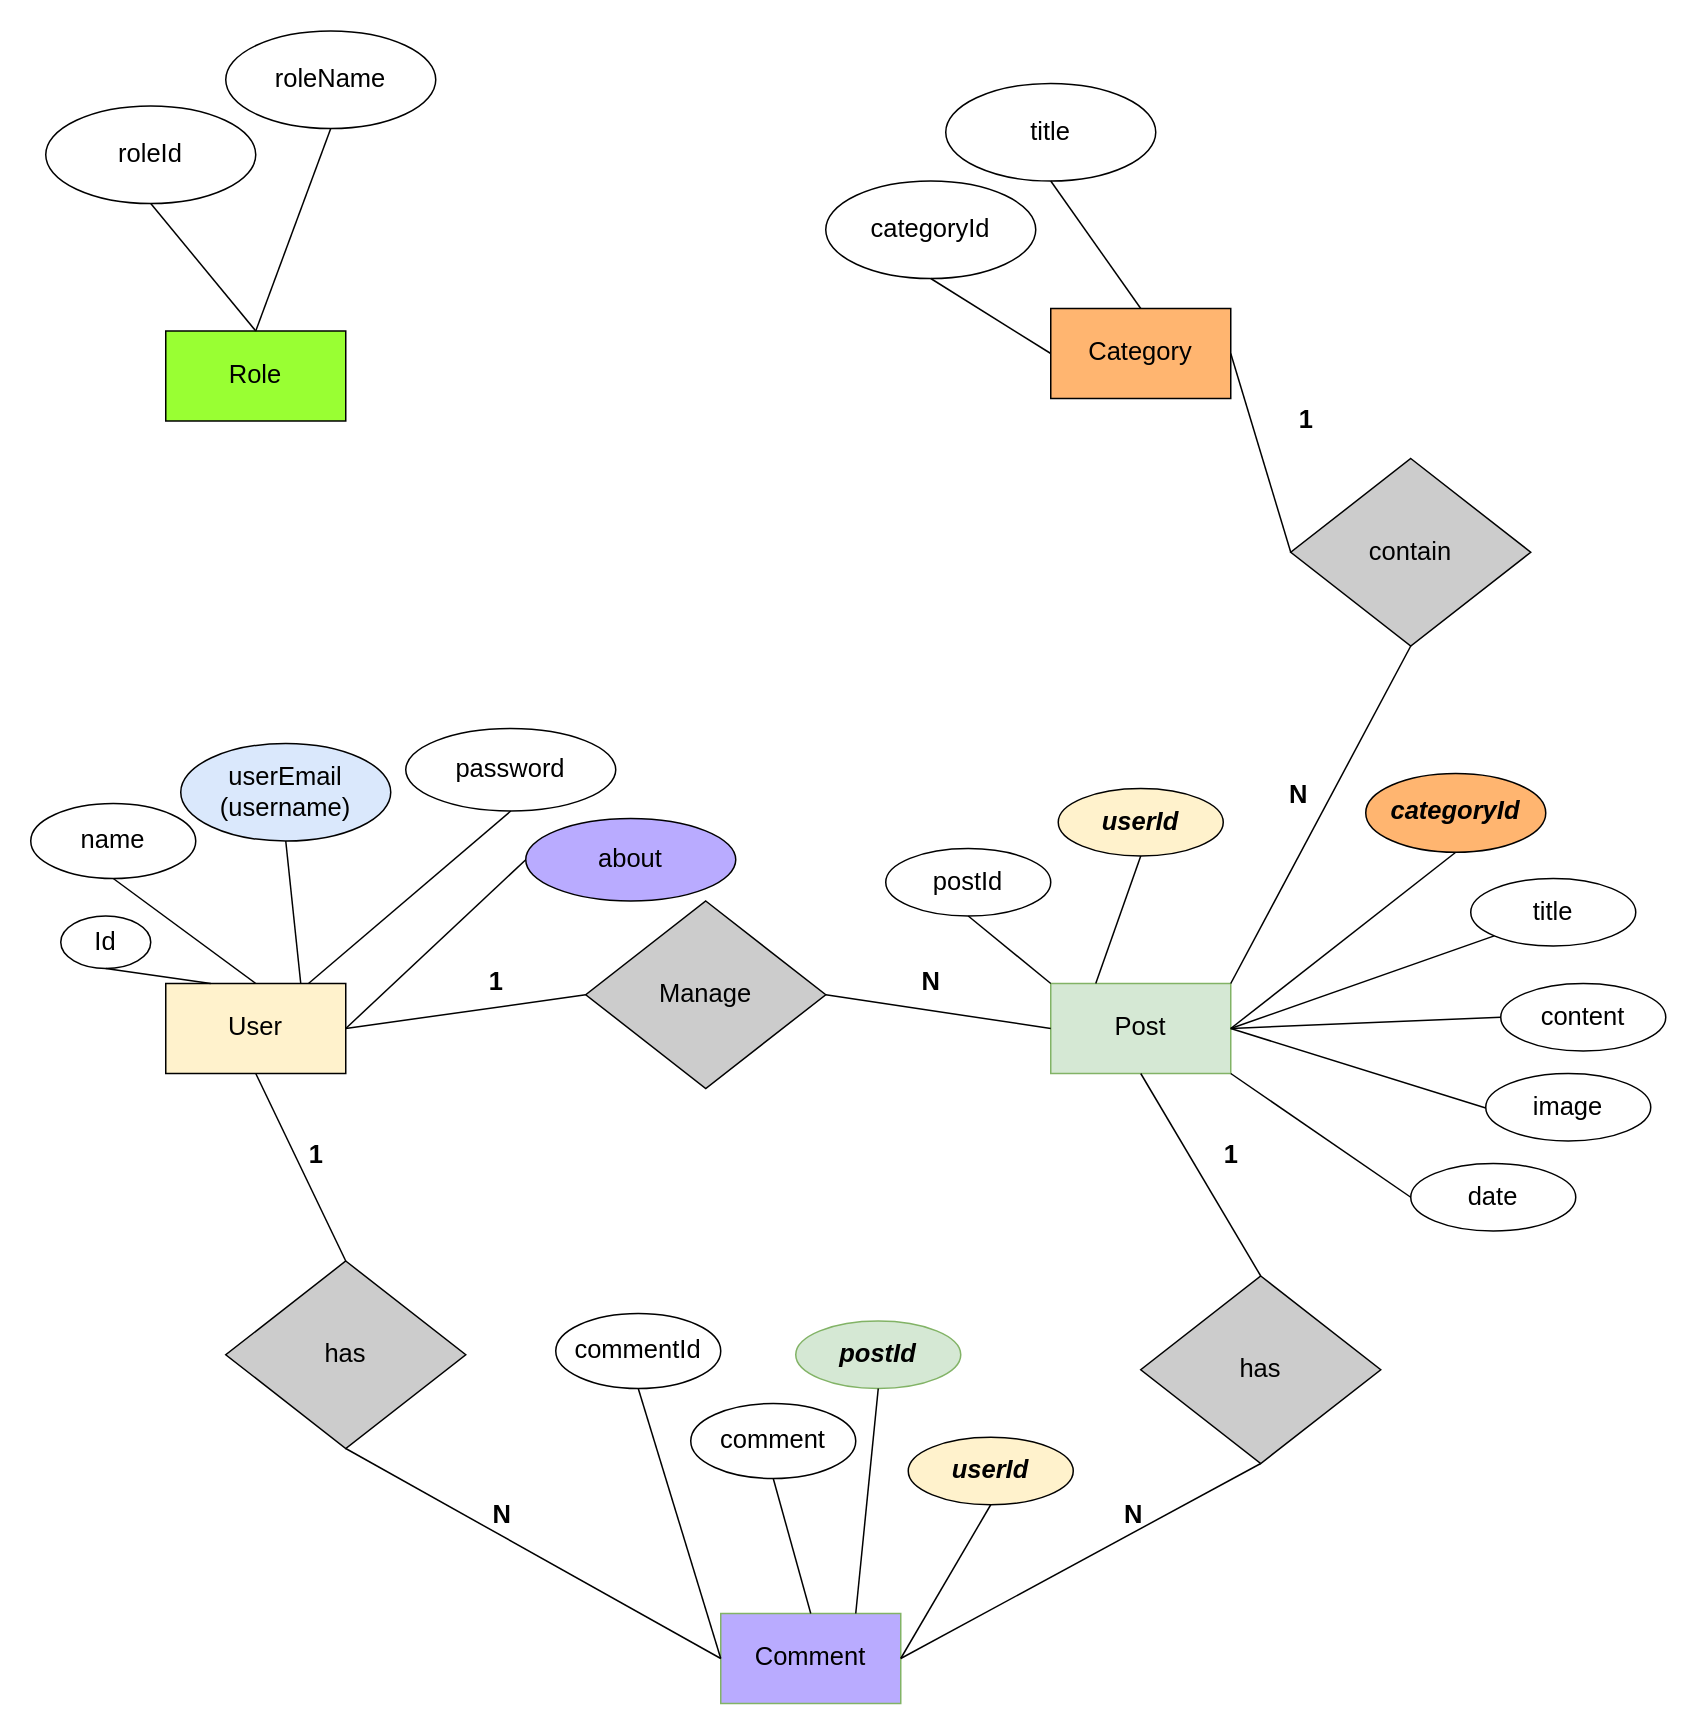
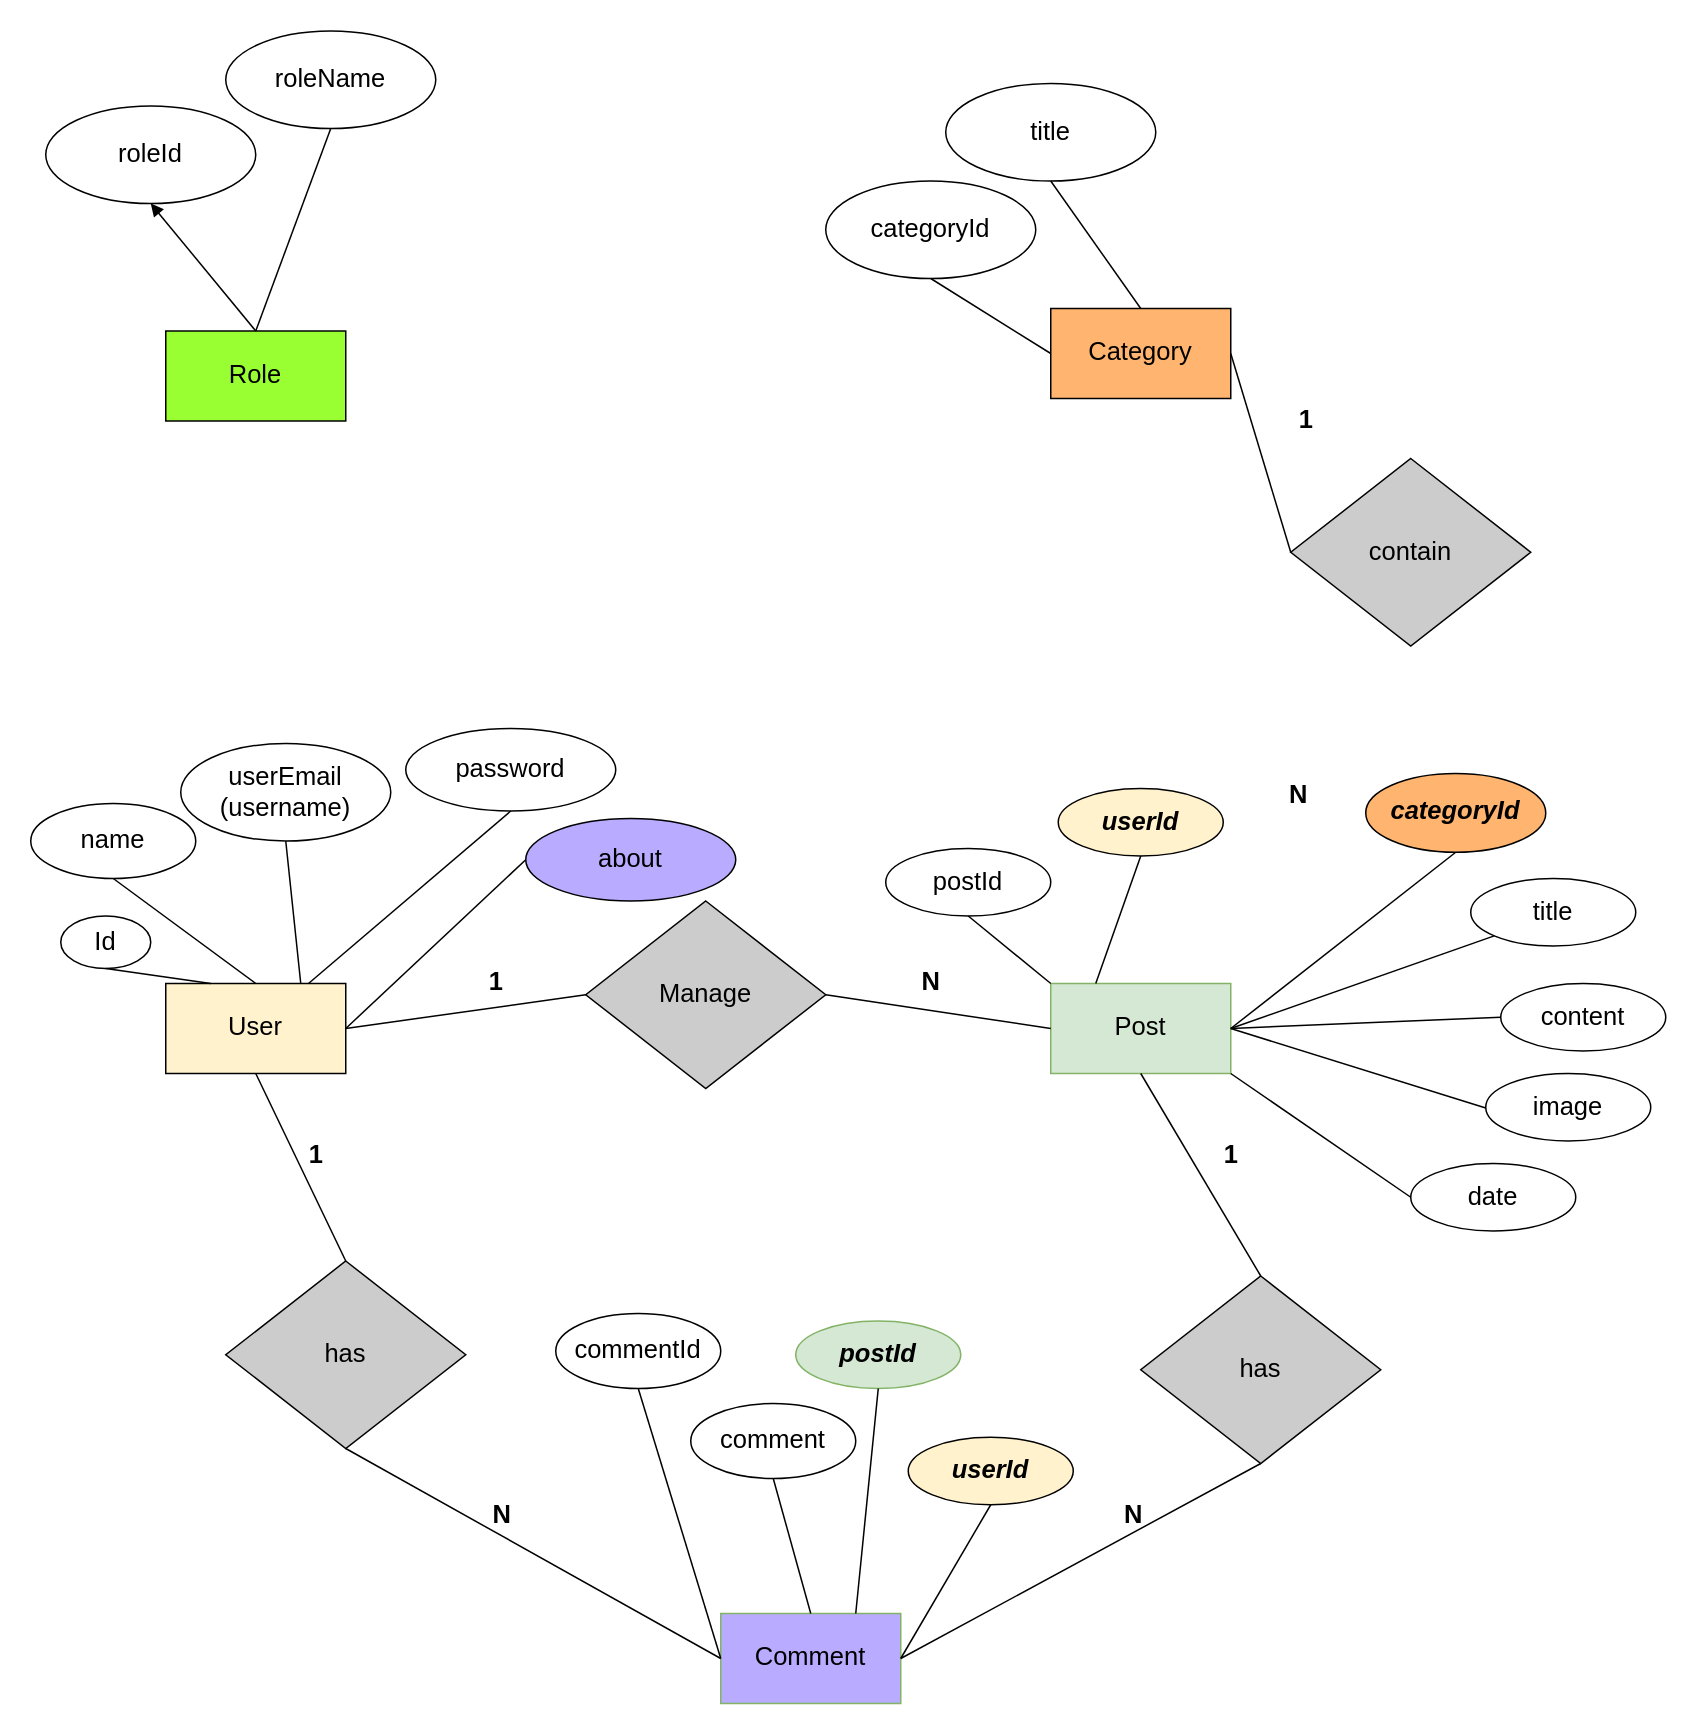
edge "roleId" -- "Role": arrowhead none -> block
node "userEmail (username)": fillcolor #dae8fc -> #ffffff
edge "contain" -- "Post": removed
